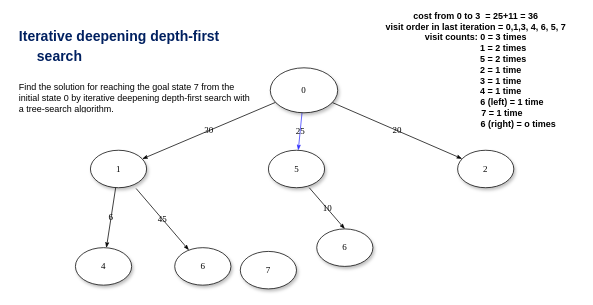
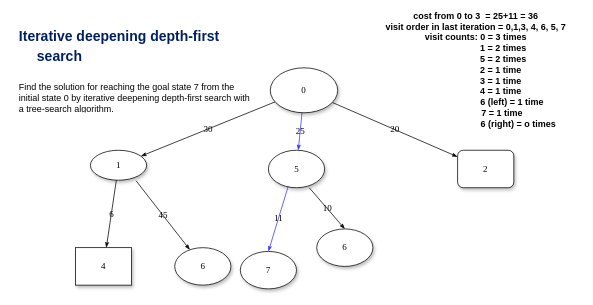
node "1": size 56x38 -> 56x30
node "2": shape ellipse -> rounded rectangle
edge "5" -> "7": added, label "11"
node "4": shape ellipse -> rectangle
